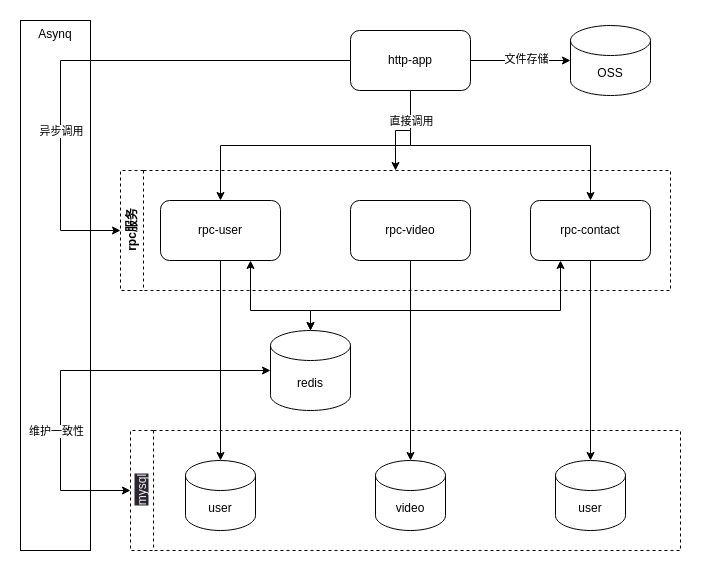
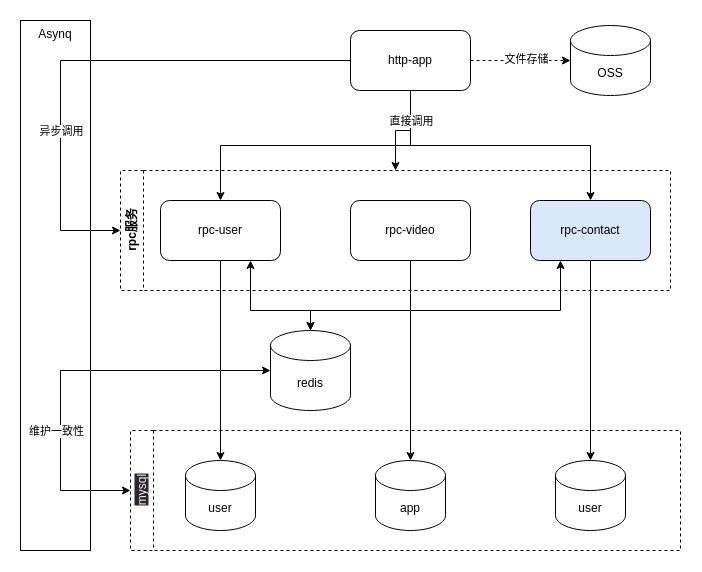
edge "http-app" -> "OSS": style solid -> dashed
node "rpc-contact": fillcolor #ffffff -> #dae8fc
node "video": label "video" -> "app"
